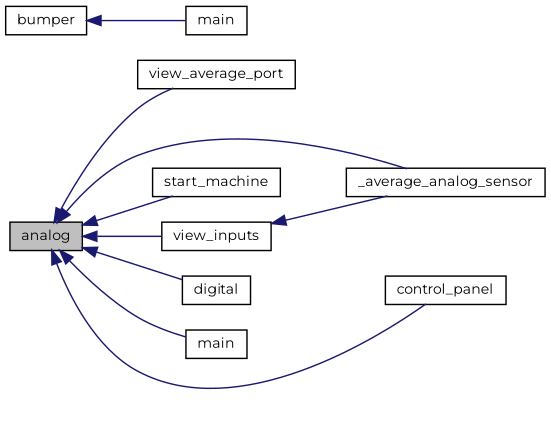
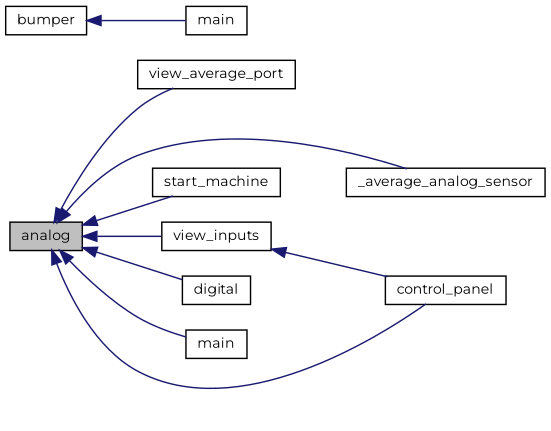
edge "_average_analog_sensor" -> "view_inputs": now "control_panel" -> "view_inputs"
